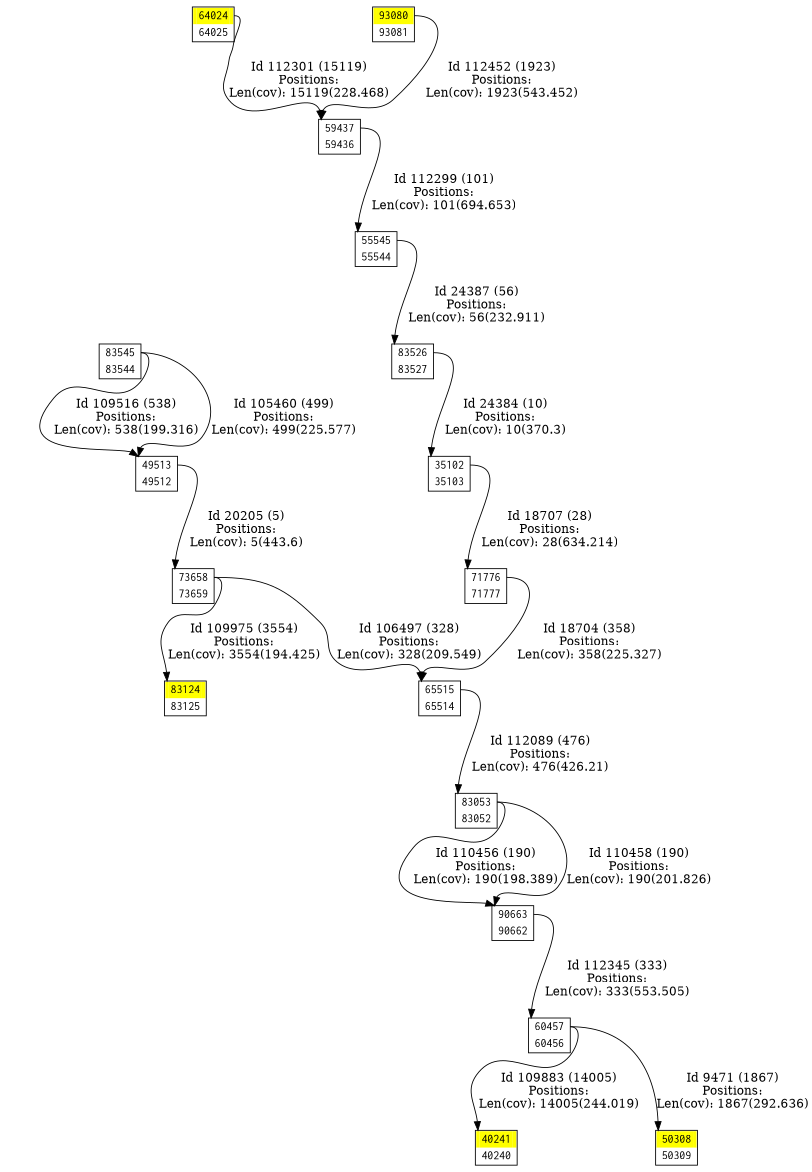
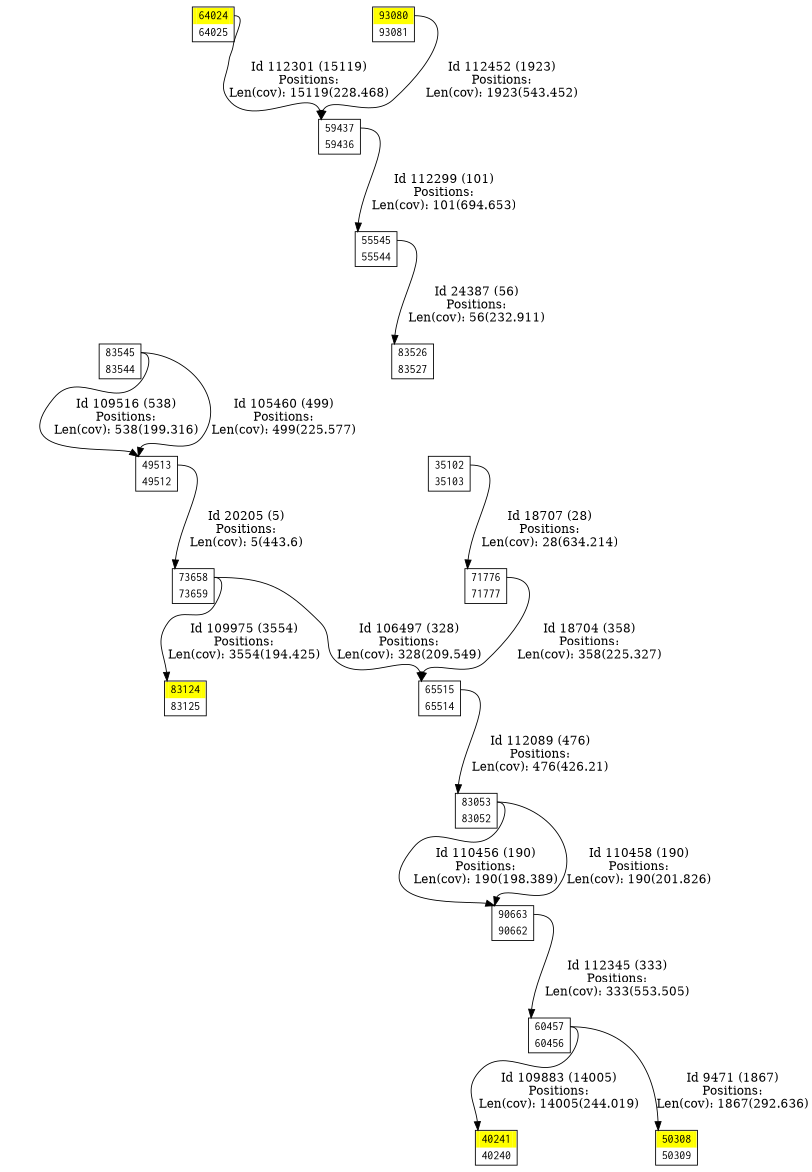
edge "83526" -> "35102": removed, label "Id 24384 (10) Positions: Len(cov): 10(370.3)"
